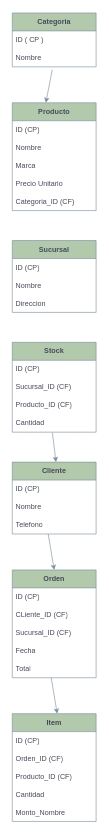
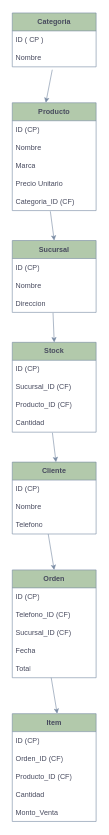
edge "Categoria_ID (CF)" -> "Sucursal": added
edge "Direccion" -> "Stock": added
node "CLiente_ID (CF)": label "CLiente_ID (CF)" -> "Telefono_ID (CF)"
node "Monto_Nombre": label "Monto_Nombre" -> "Monto_Venta"
